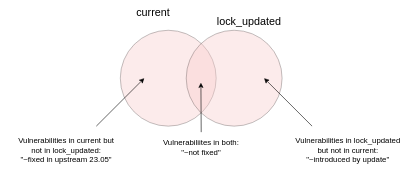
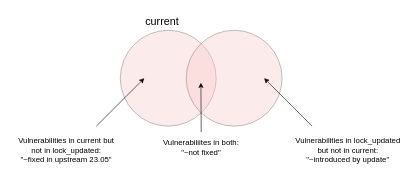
node "current": moved (153, 12) -> (162, 21)
node "lock_updated": removed
